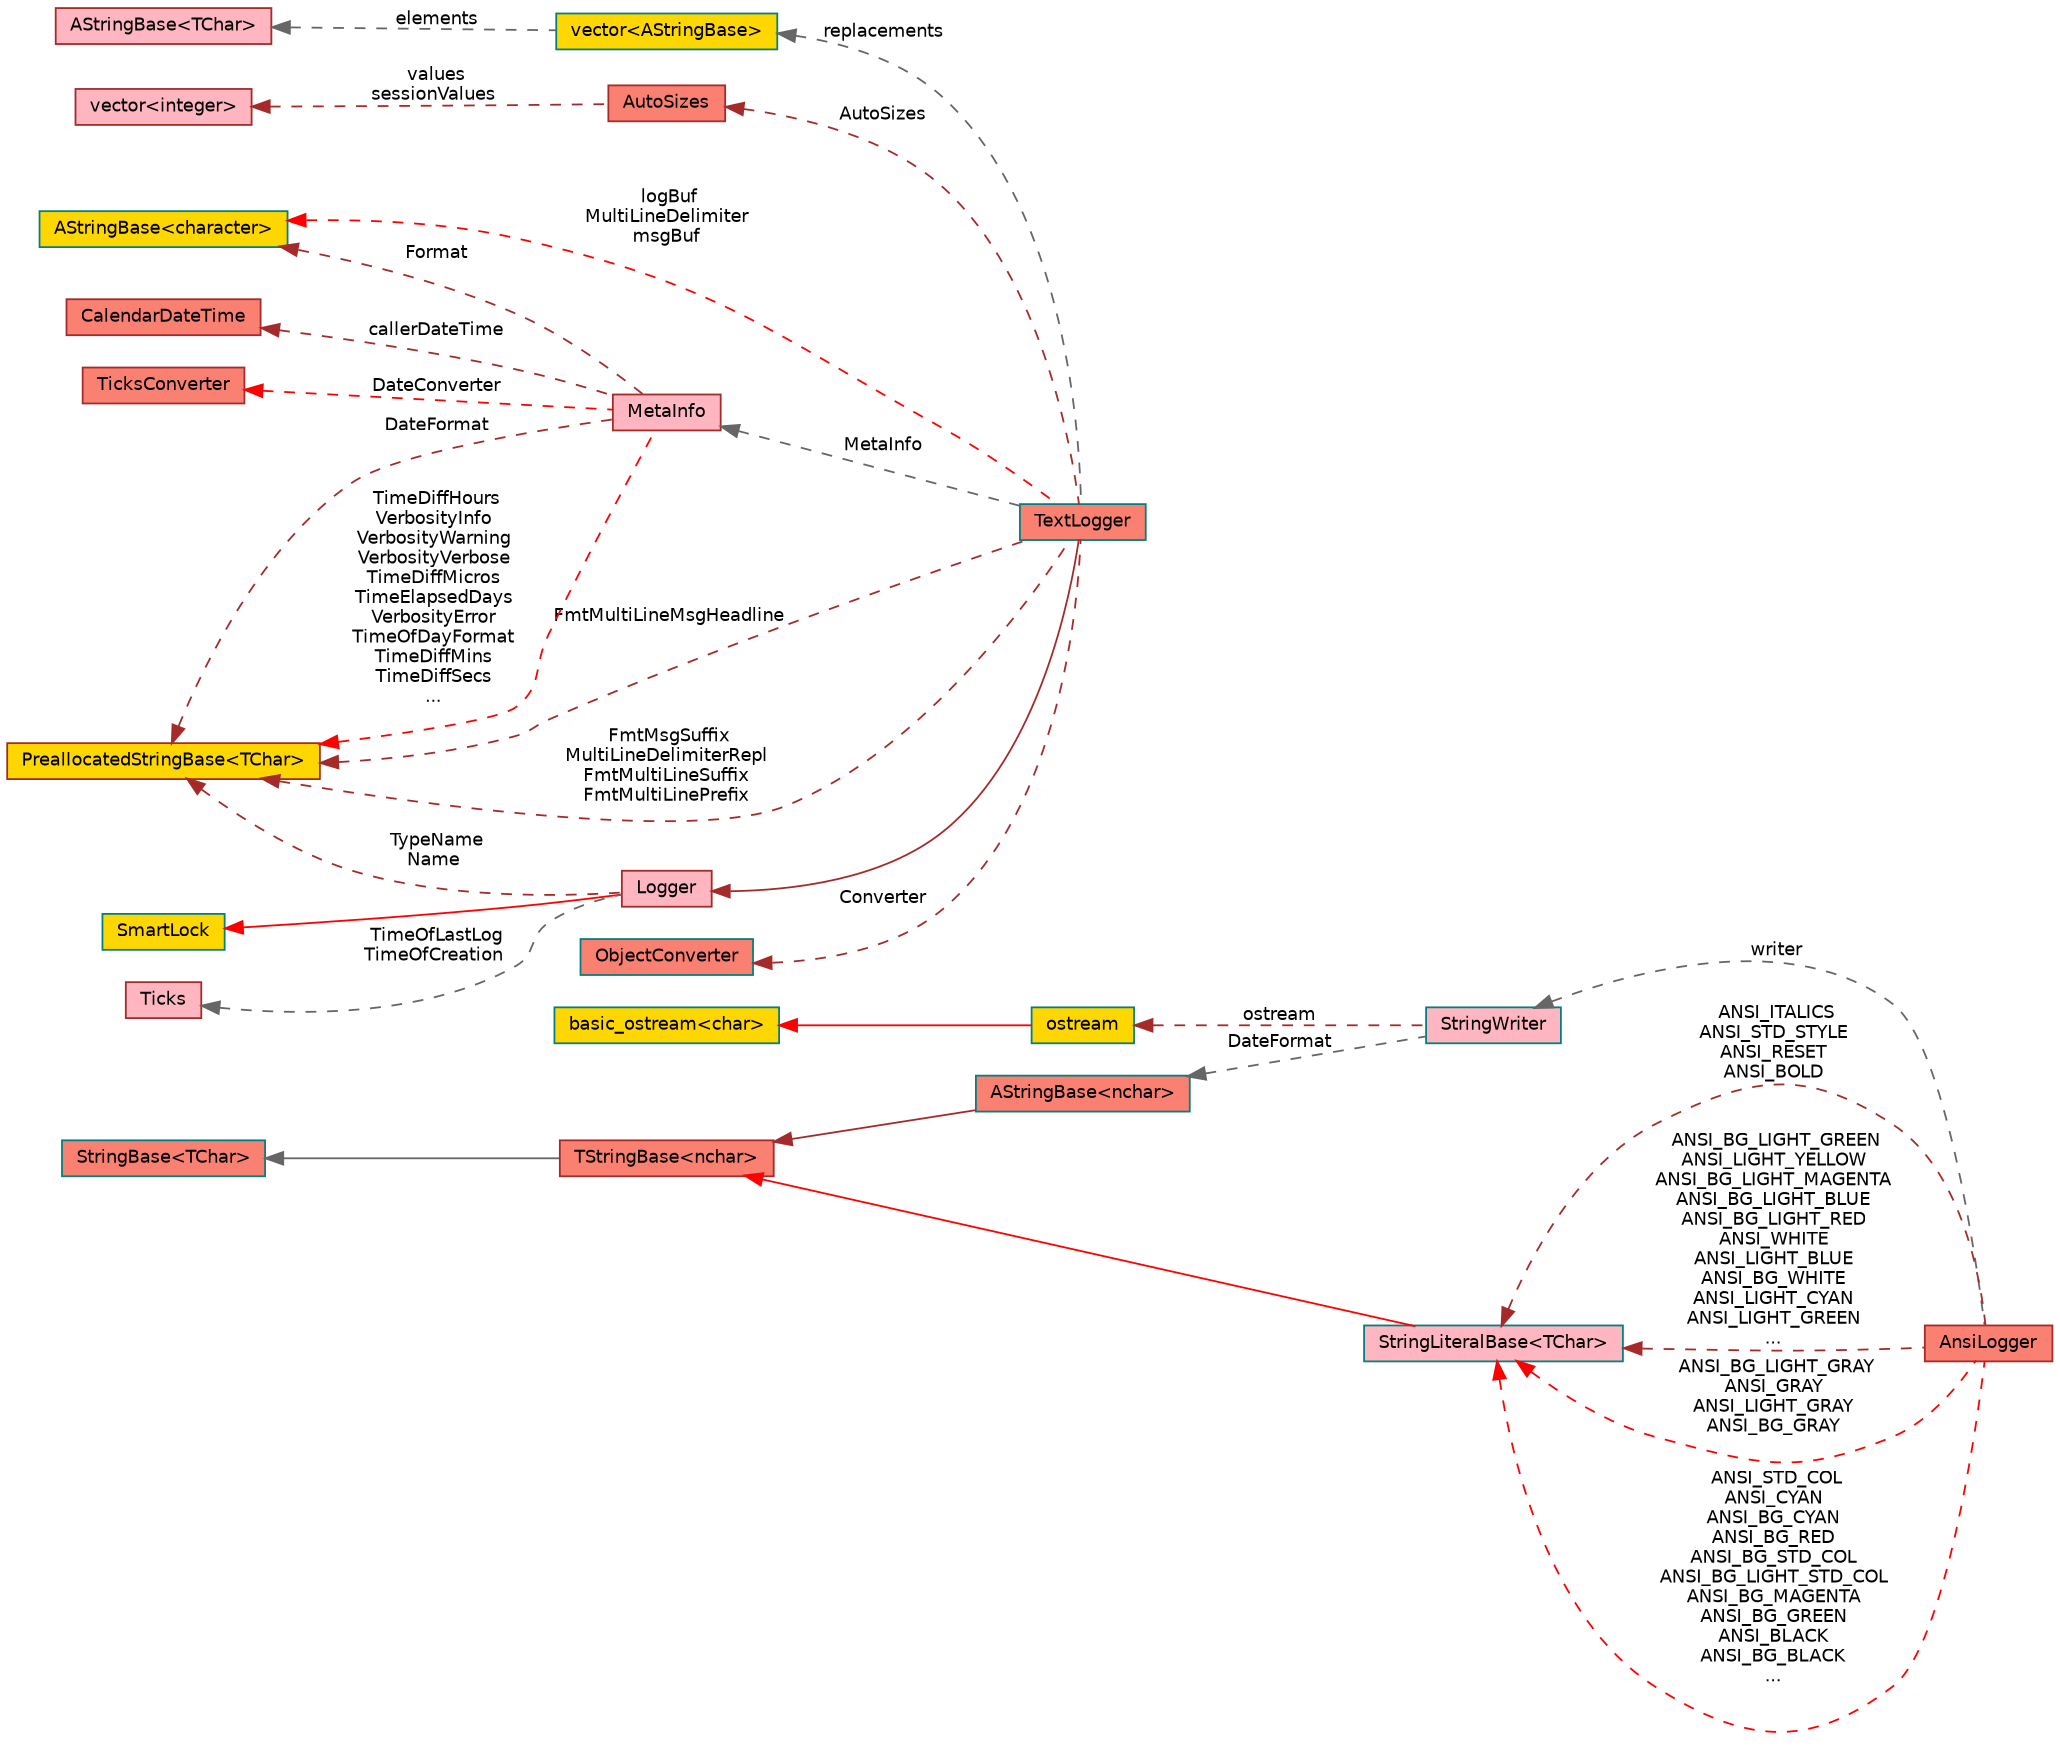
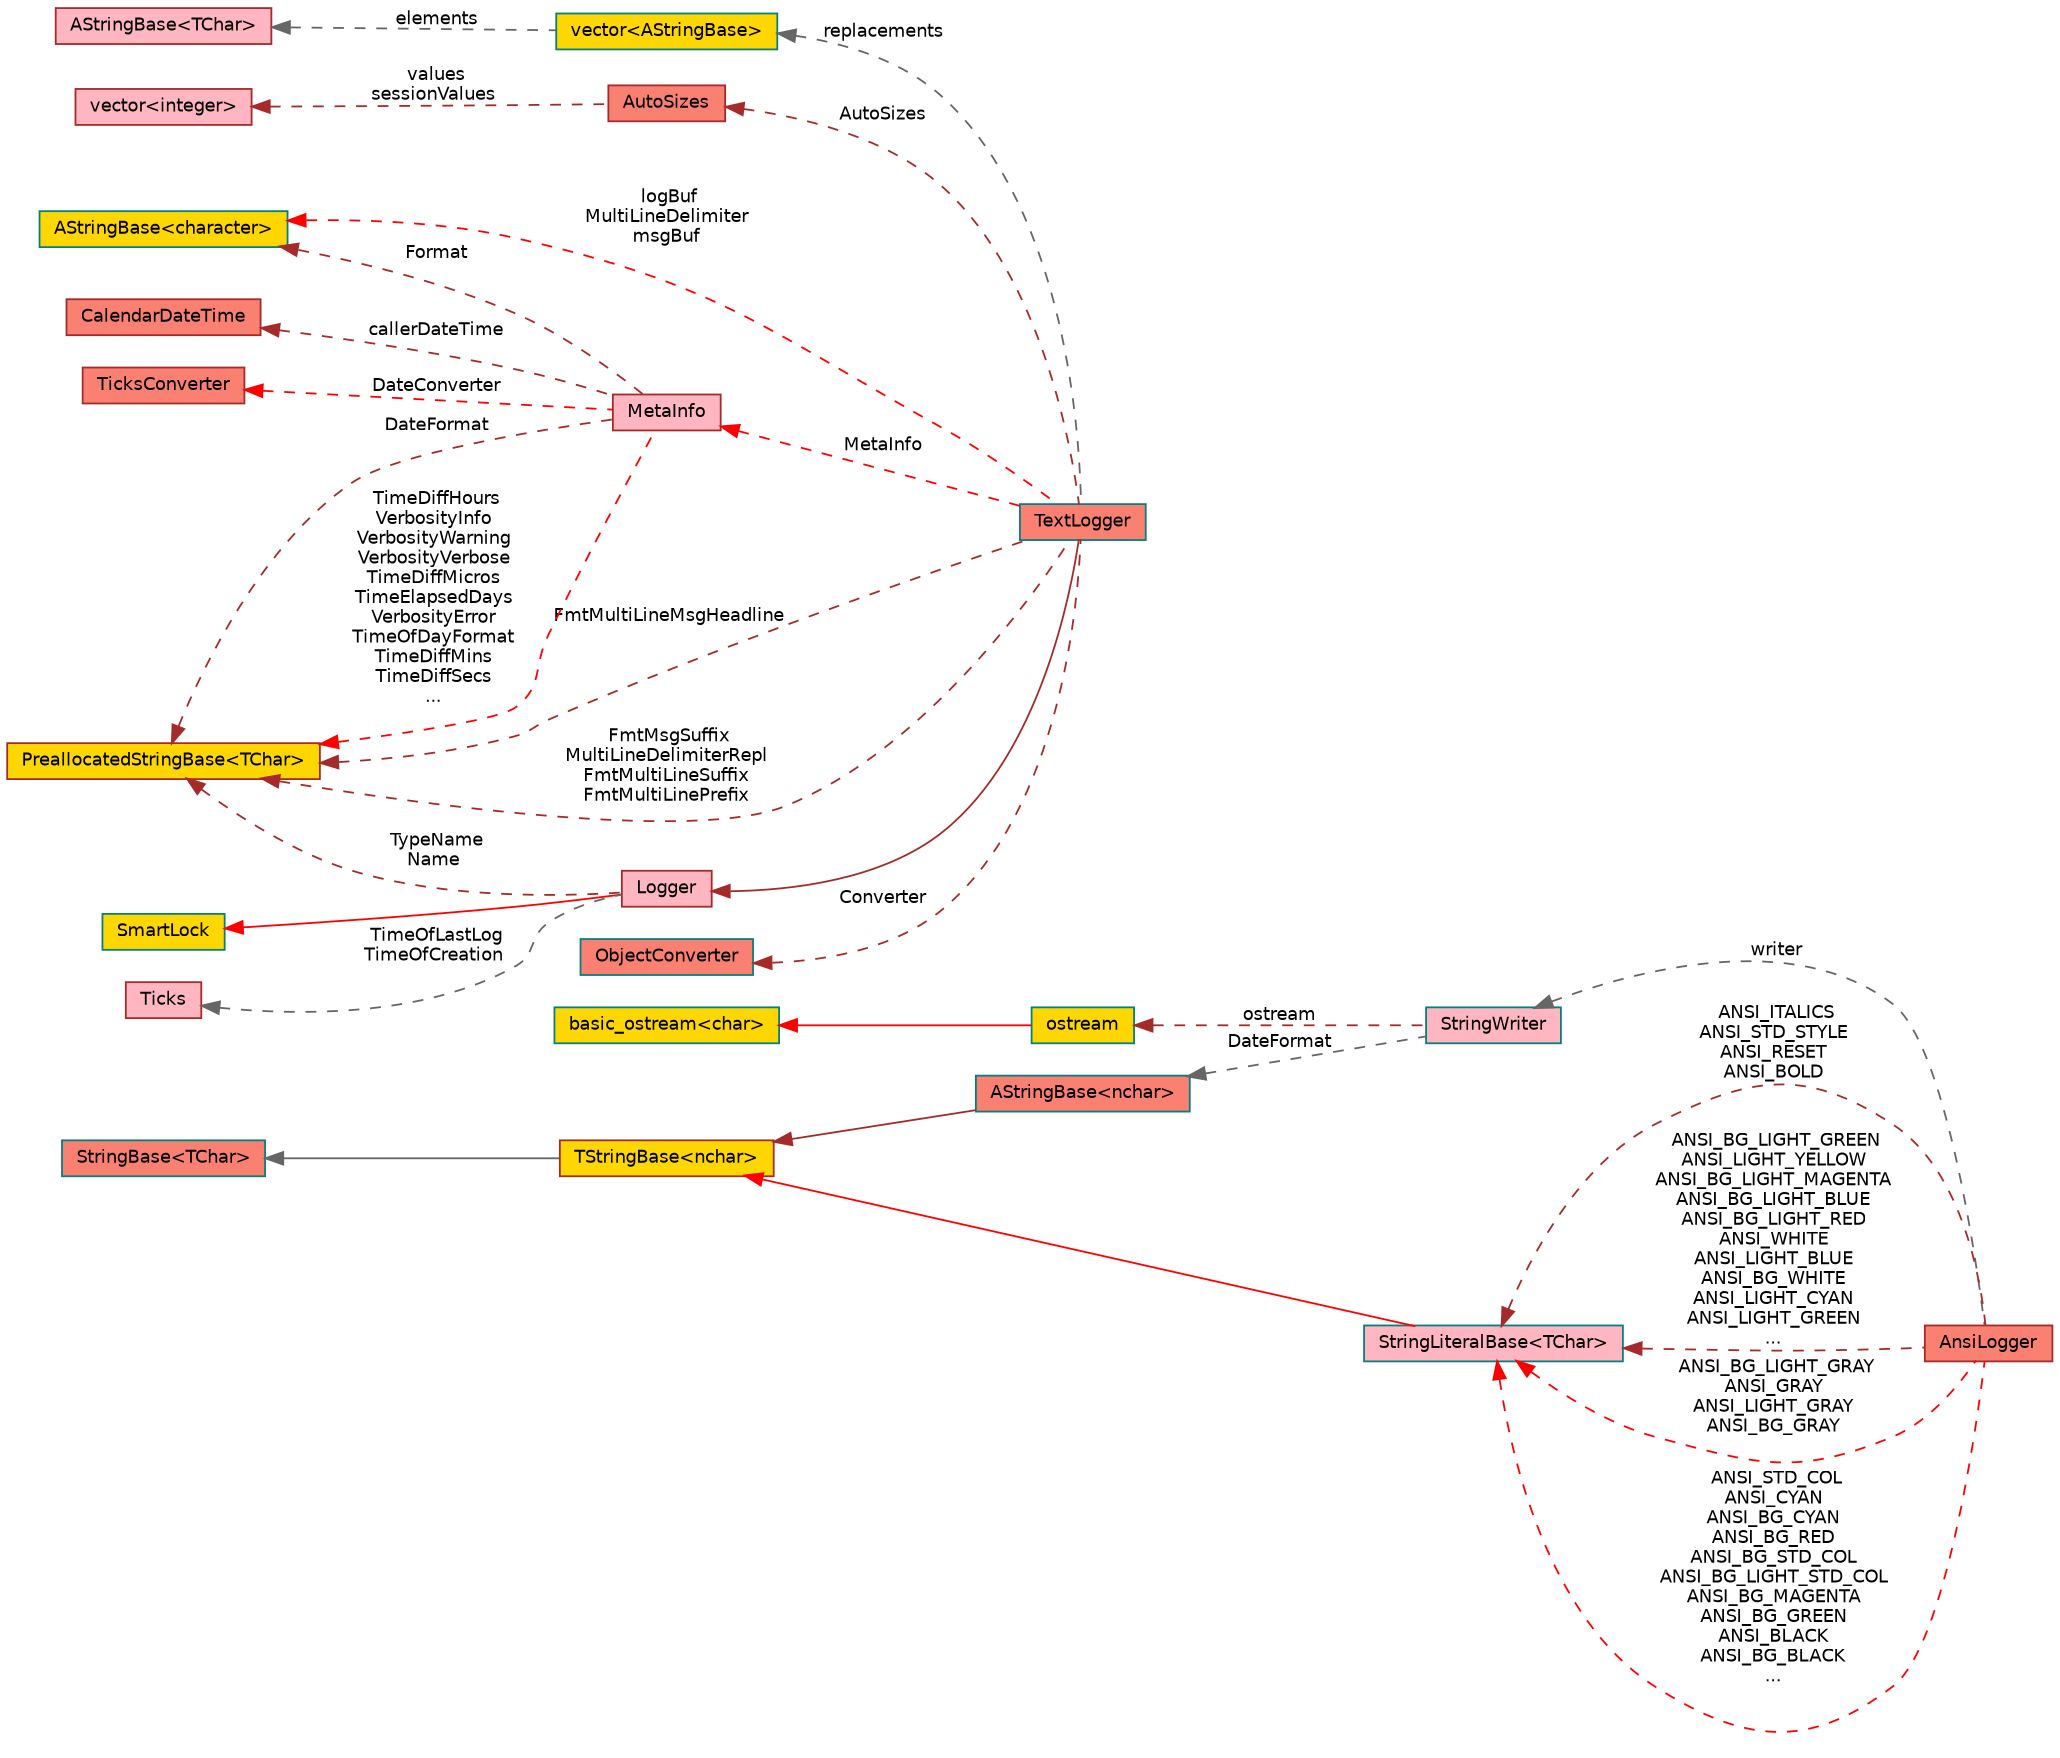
edge "TextLogger" -> "MetaInfo": color gray40 -> red
node "TStringBase<nchar>": fillcolor salmon -> gold
